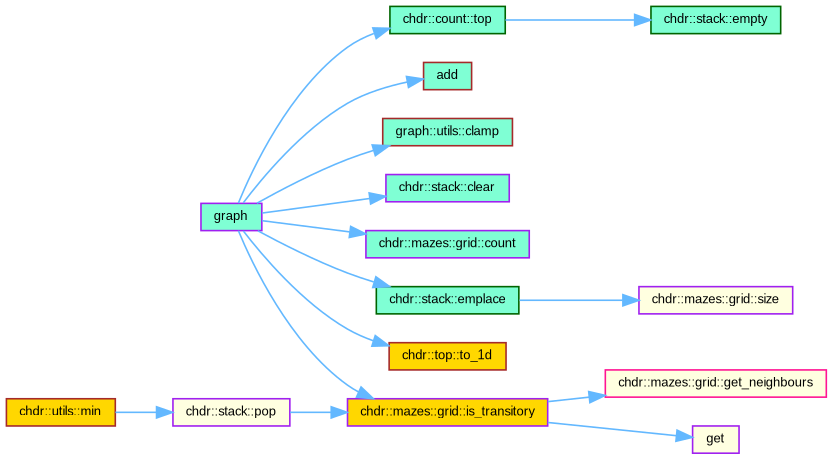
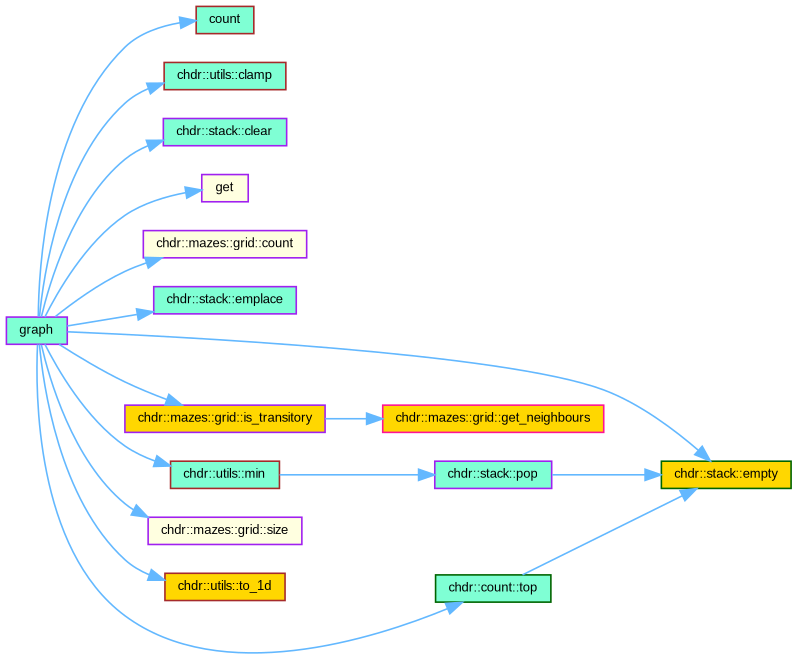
node "chdr::stack::empty": fillcolor aquamarine -> gold
node "add": label "add" -> "count"
node "graph::utils::clamp": label "graph::utils::clamp" -> "chdr::utils::clamp"
node "chdr::mazes::grid::count": fillcolor aquamarine -> lightyellow
node "chdr::stack::emplace": color darkgreen -> purple
edge "chdr::stack::emplace" -> "chdr::mazes::grid::size": now "graph" -> "chdr::mazes::grid::size"
edge "graph" -> "chdr::stack::empty": added
node "chdr::top::to_1d": label "chdr::top::to_1d" -> "chdr::utils::to_1d"
node "chdr::mazes::grid::get_neighbours": fillcolor lightyellow -> gold
node "chdr::utils::min": fillcolor gold -> aquamarine
node "chdr::stack::pop": fillcolor lightyellow -> aquamarine
edge "chdr::stack::pop" -> "chdr::mazes::grid::is_transitory": now "chdr::stack::pop" -> "chdr::stack::empty"
edge "graph" -> "chdr::utils::min": added
edge "chdr::mazes::grid::is_transitory" -> "get": now "graph" -> "get"
